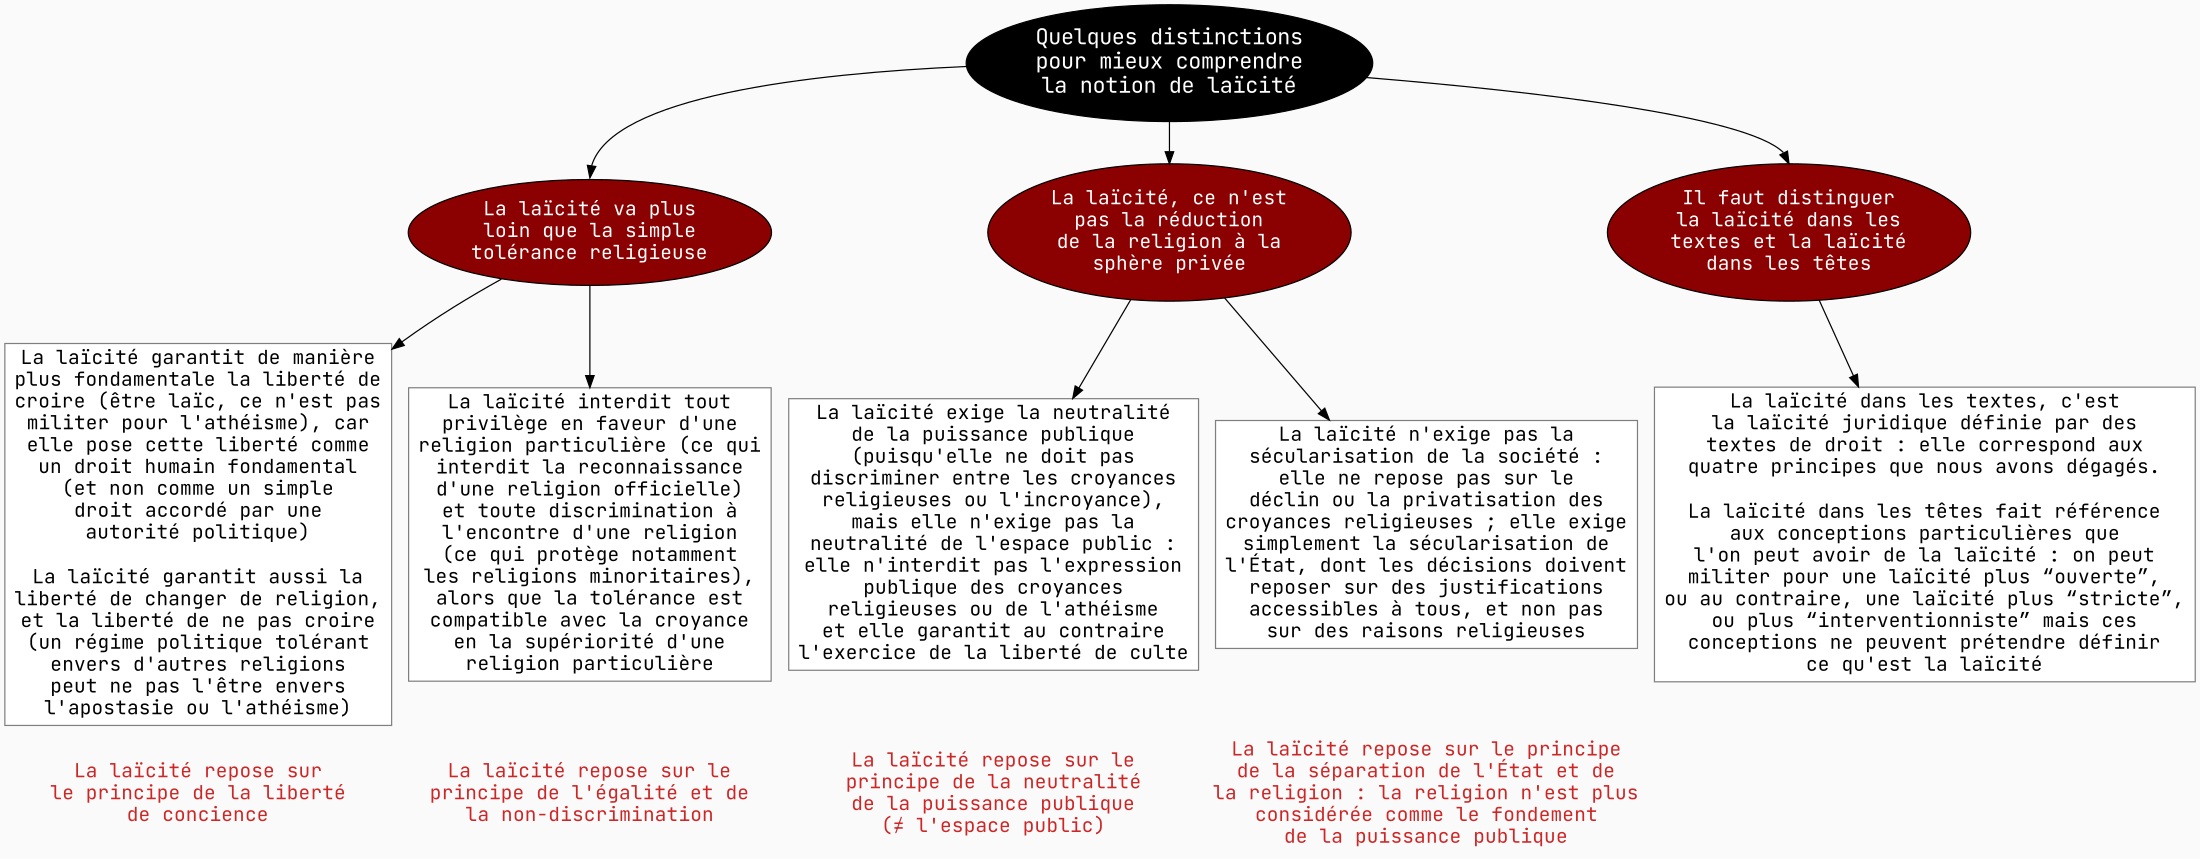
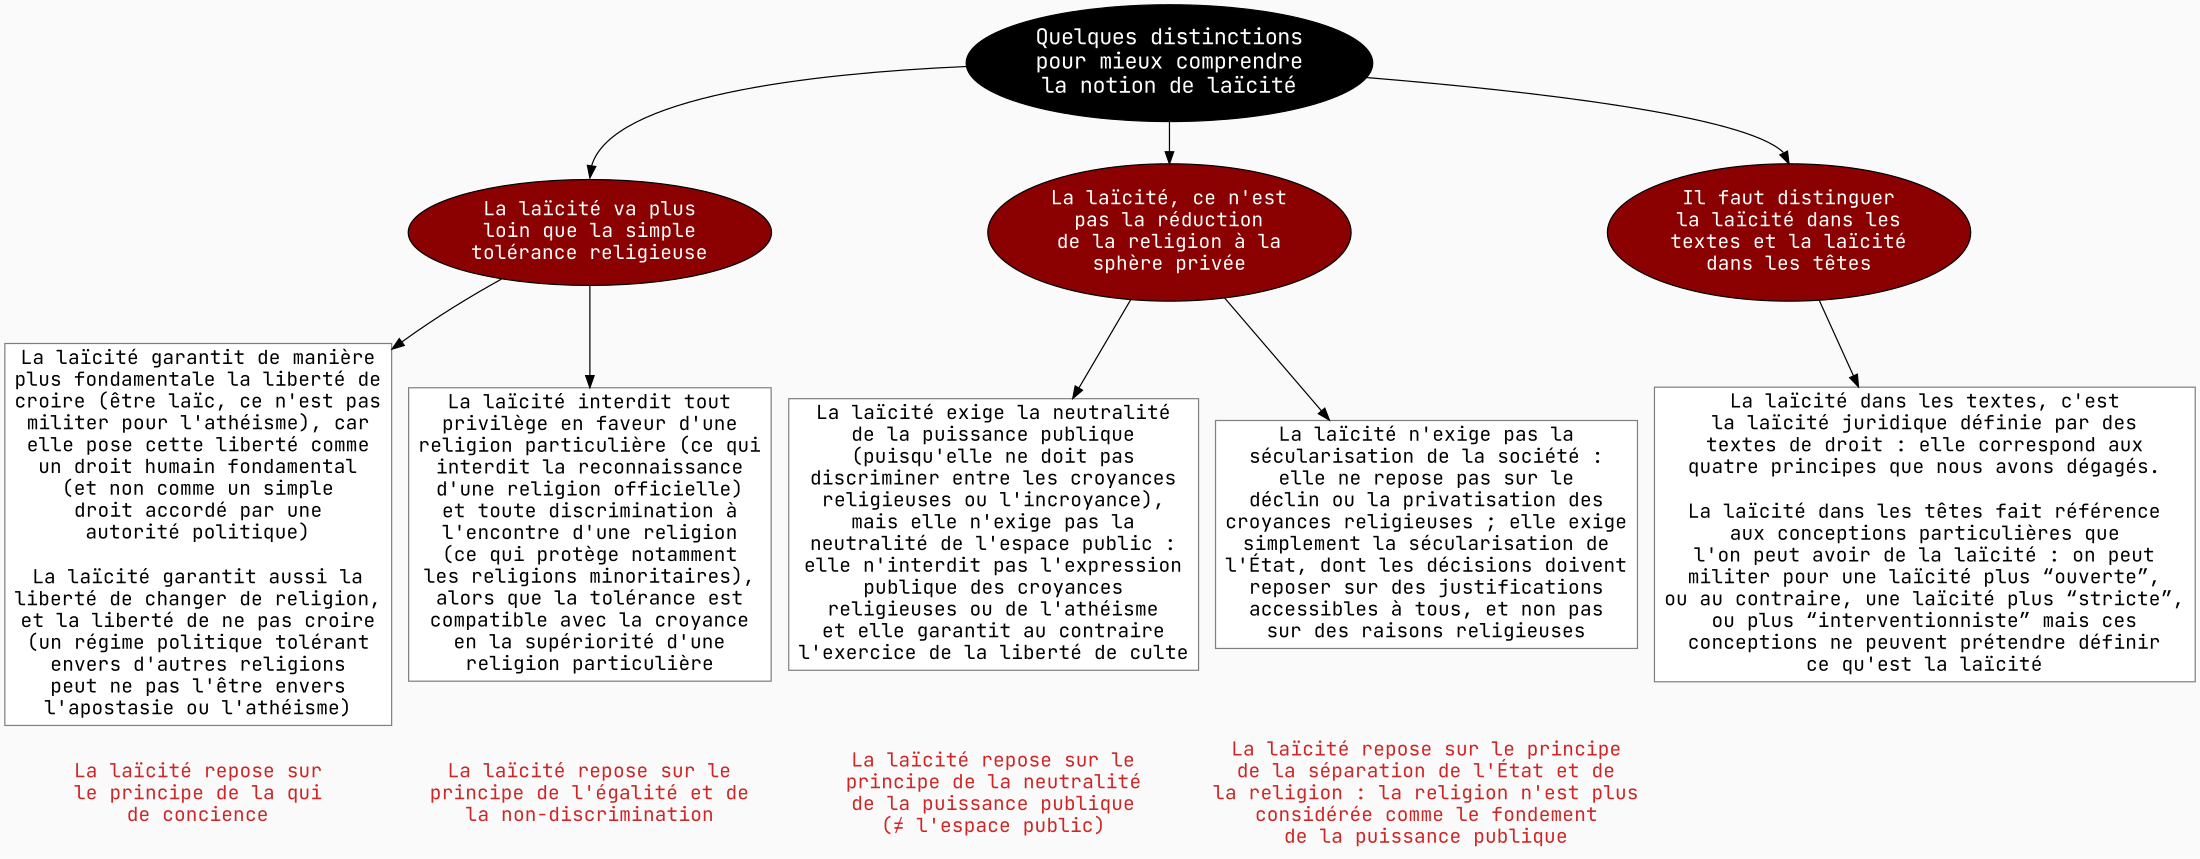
node "La laïcité repose sur le principe de la liberté de concience": label "La laïcité repose sur le principe de la liberté de concience" -> "La laïcité repose sur le principe de la qui de concience"
